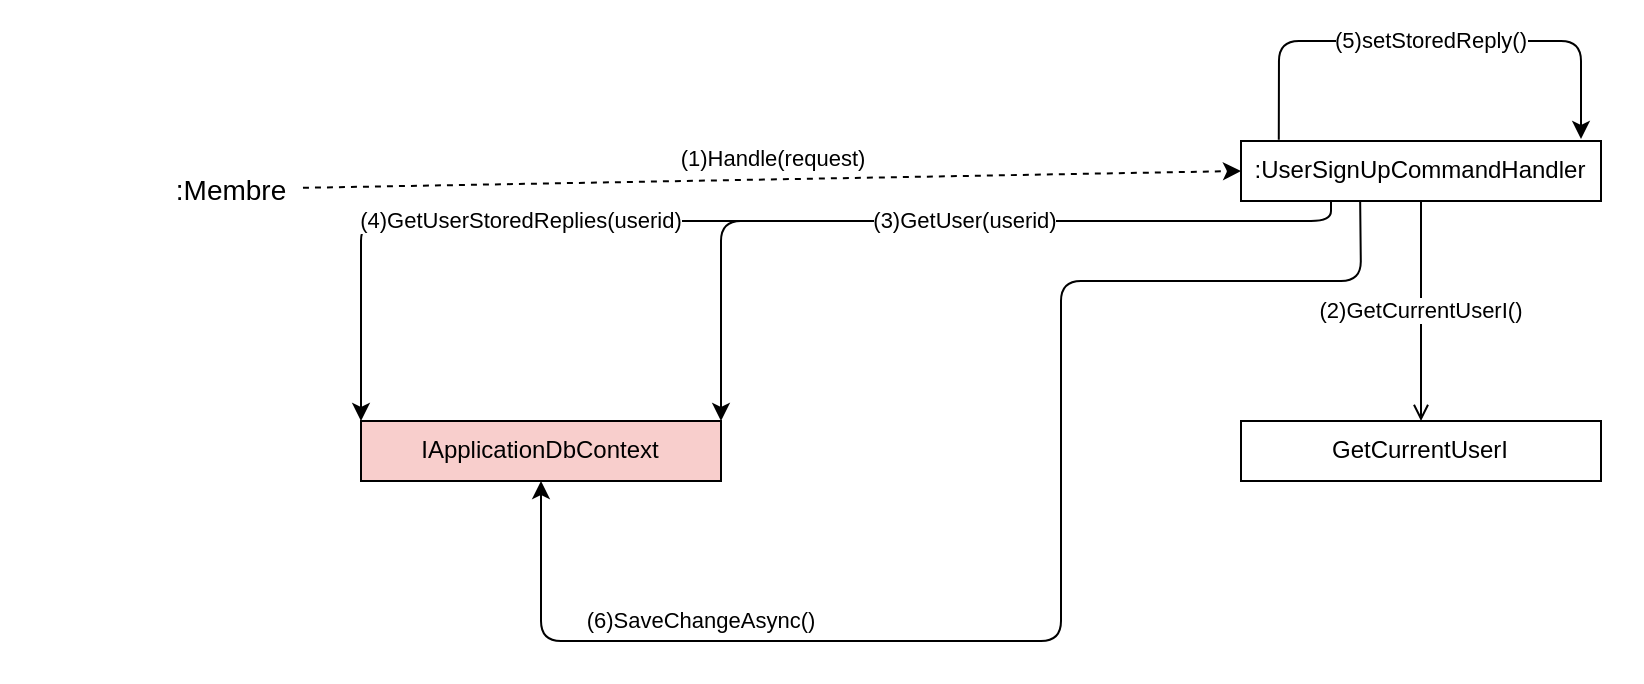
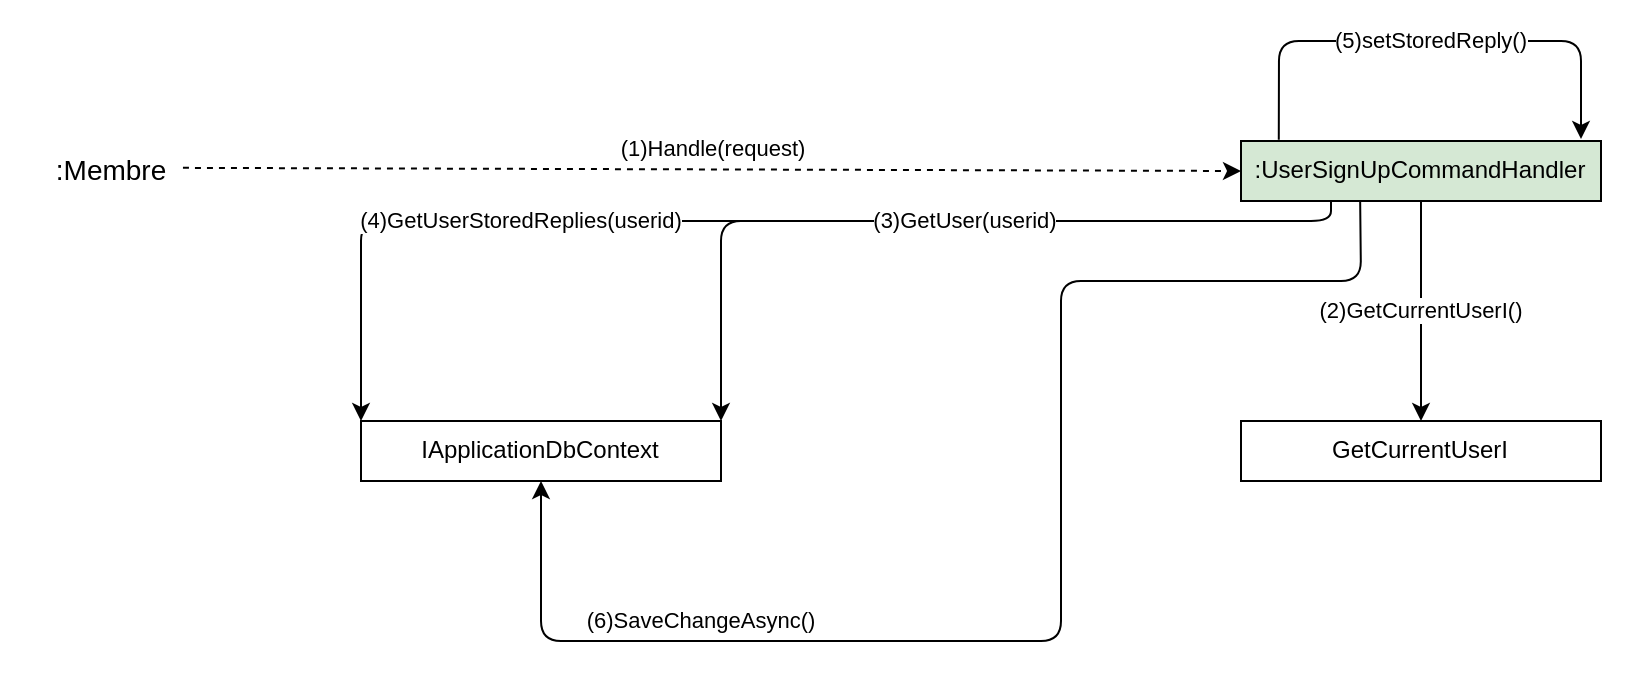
node ":UserSignUpCommandHandler": fillcolor #ffffff -> #d5e8d4
node ":Membre": moved (231, 191) -> (111, 171)
edge ":UserSignUpCommandHandler" -> "GetCurrentUserI": arrowhead open -> classic
node "IApplicationDbContext": fillcolor #f8cecc -> #ffffff
